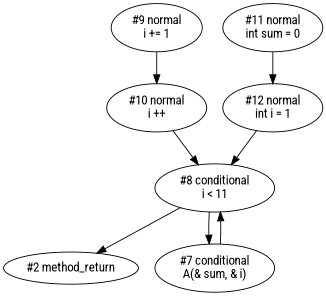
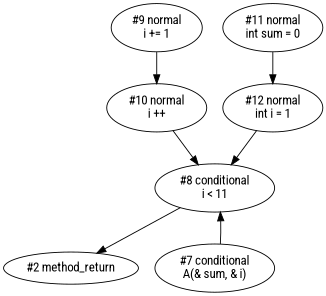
edge "#8 conditional i < 11" -> "#7 conditional A(& sum, & i)": removed
